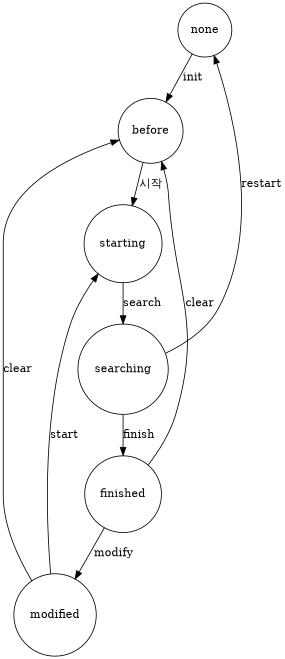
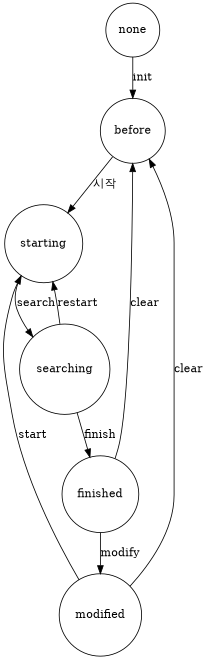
edge "searching" -> "none": now "searching" -> "starting"
